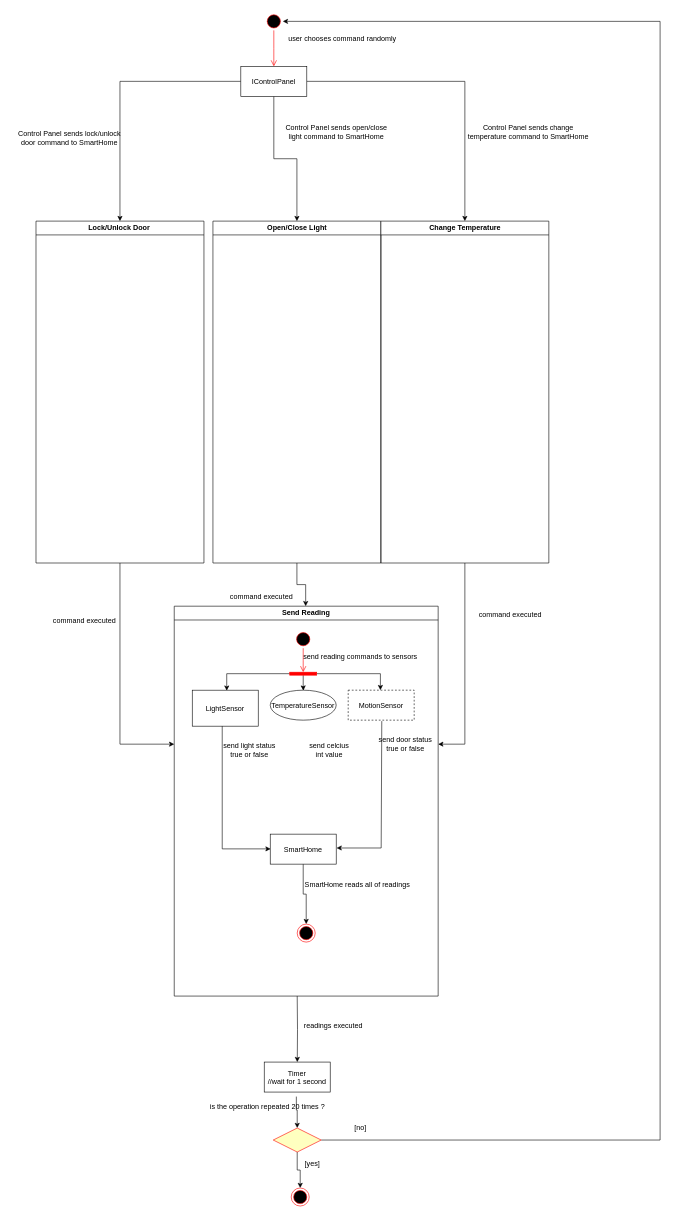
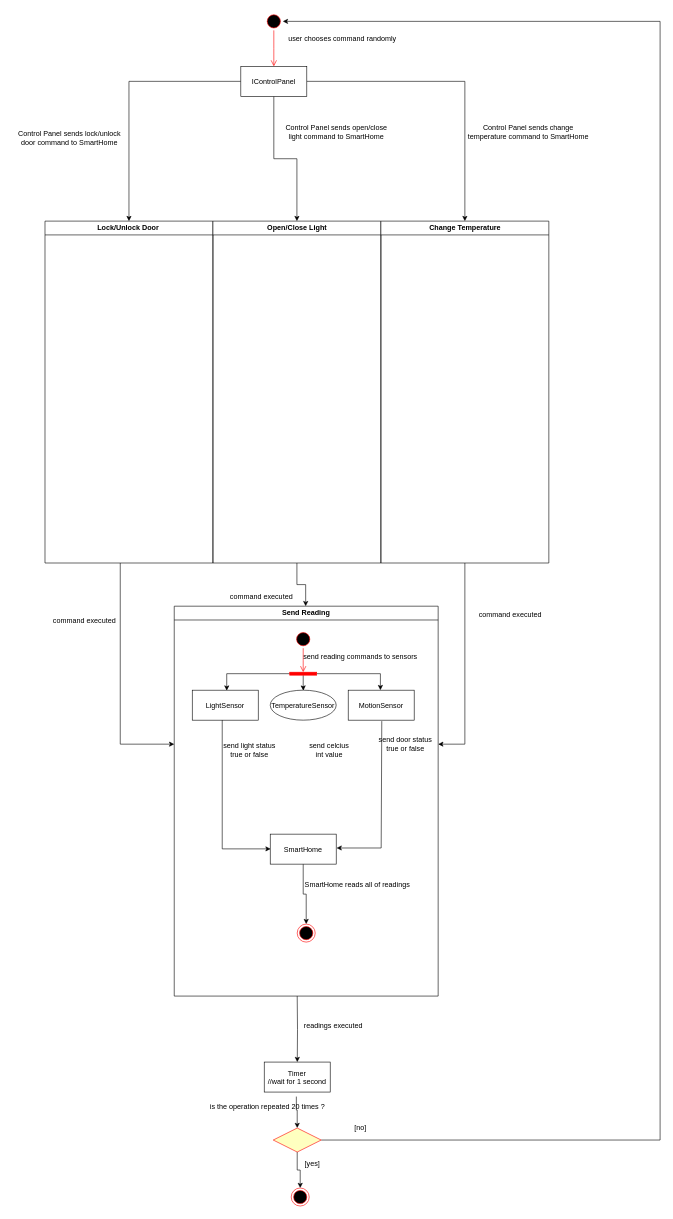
node "Lock/Unlock Door": moved (120, 392) -> (129, 392)
node "MotionSensor": style dashed -> solid
node "LightSensor": size 66x36 -> 66x30
